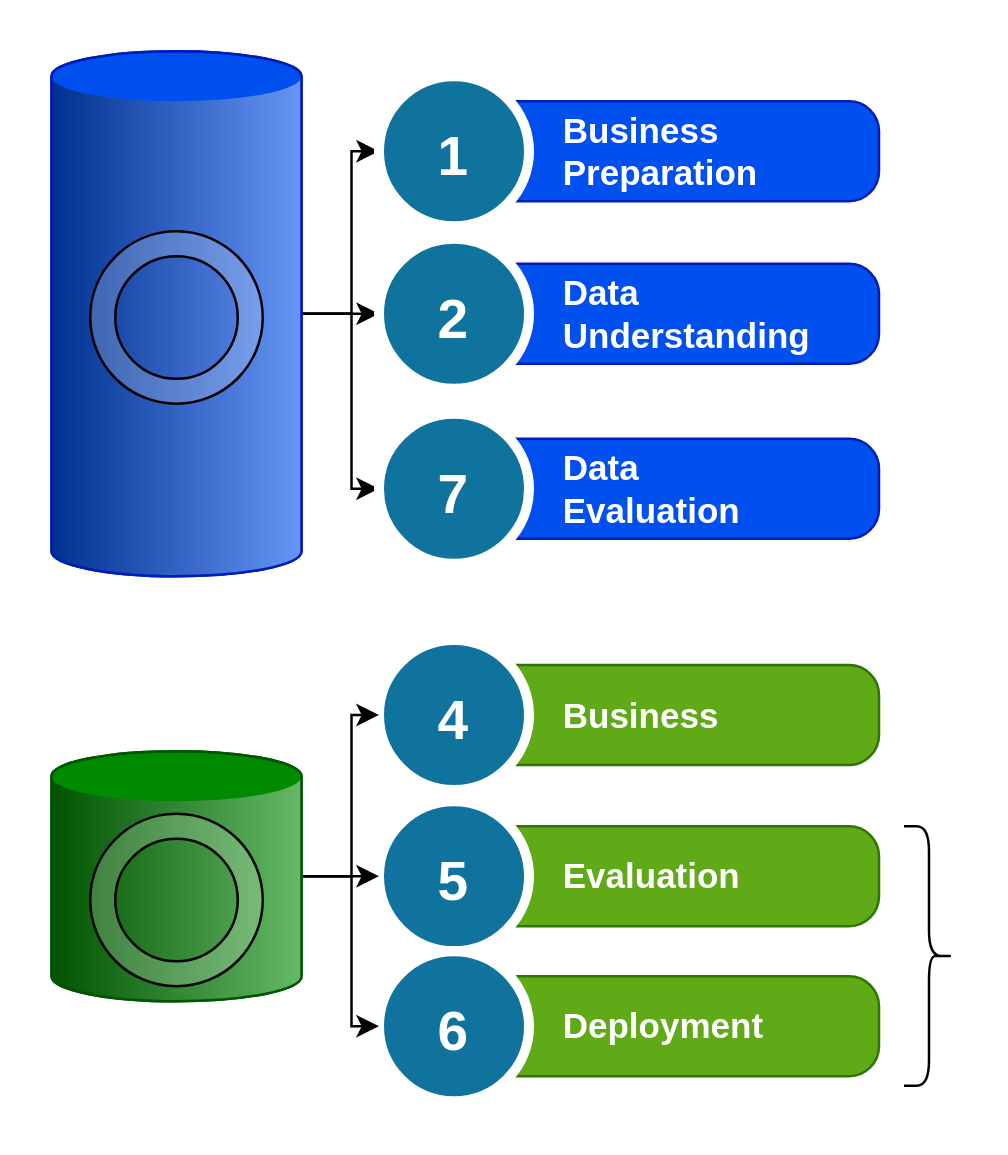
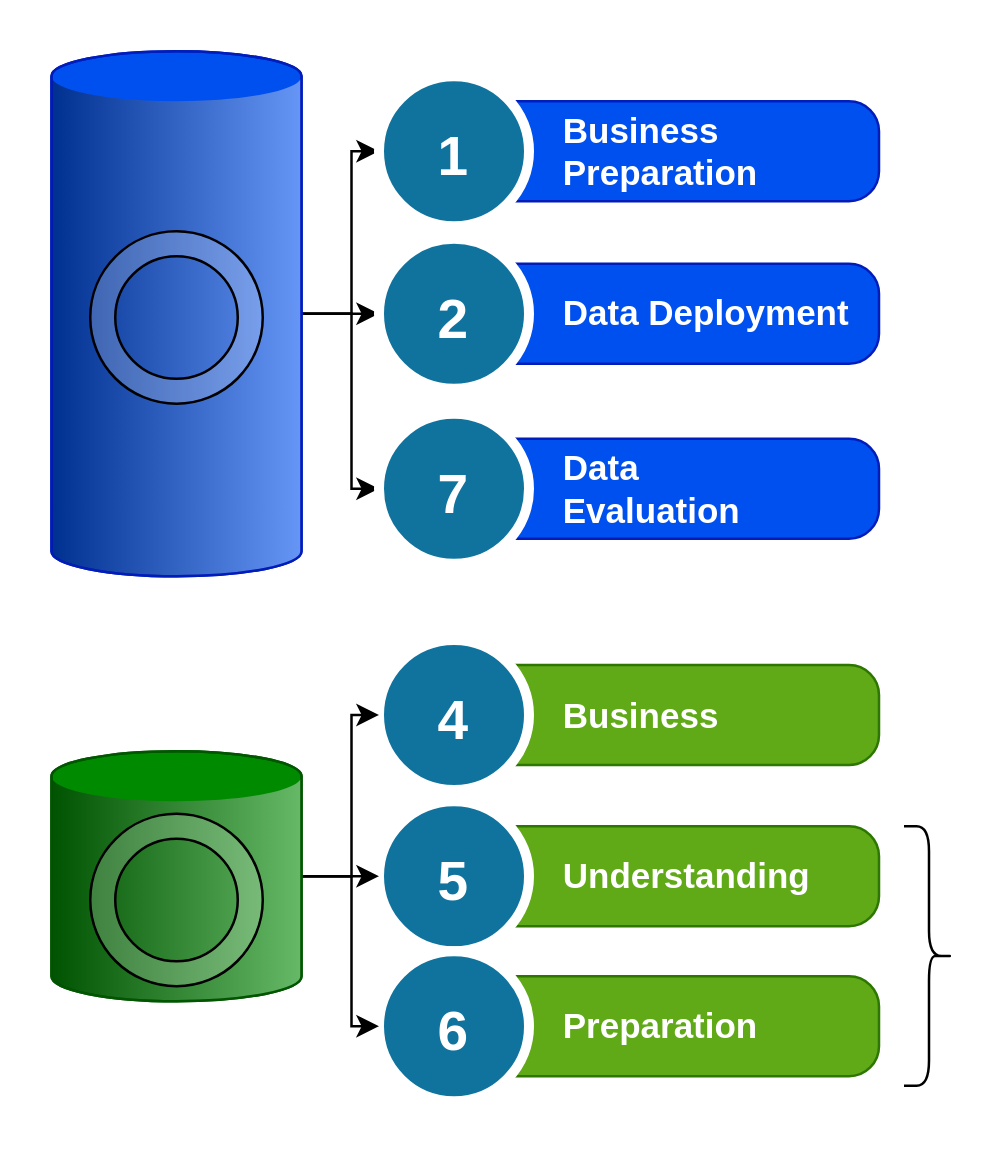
node "Data Understanding": label "Data Understanding" -> "Data Deployment"
node "Evaluation": label "Evaluation" -> "Understanding"
node "Deployment": label "Deployment" -> "Preparation"
